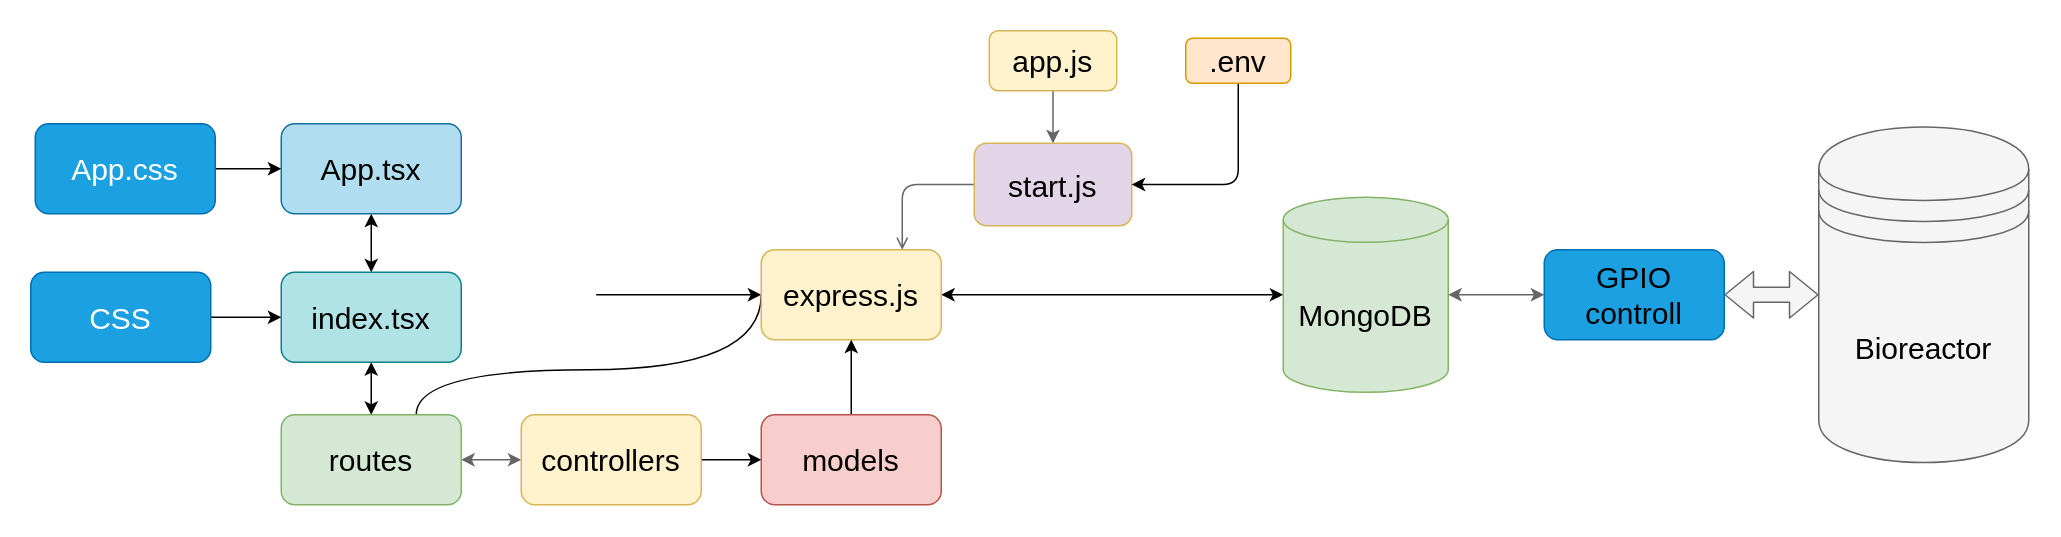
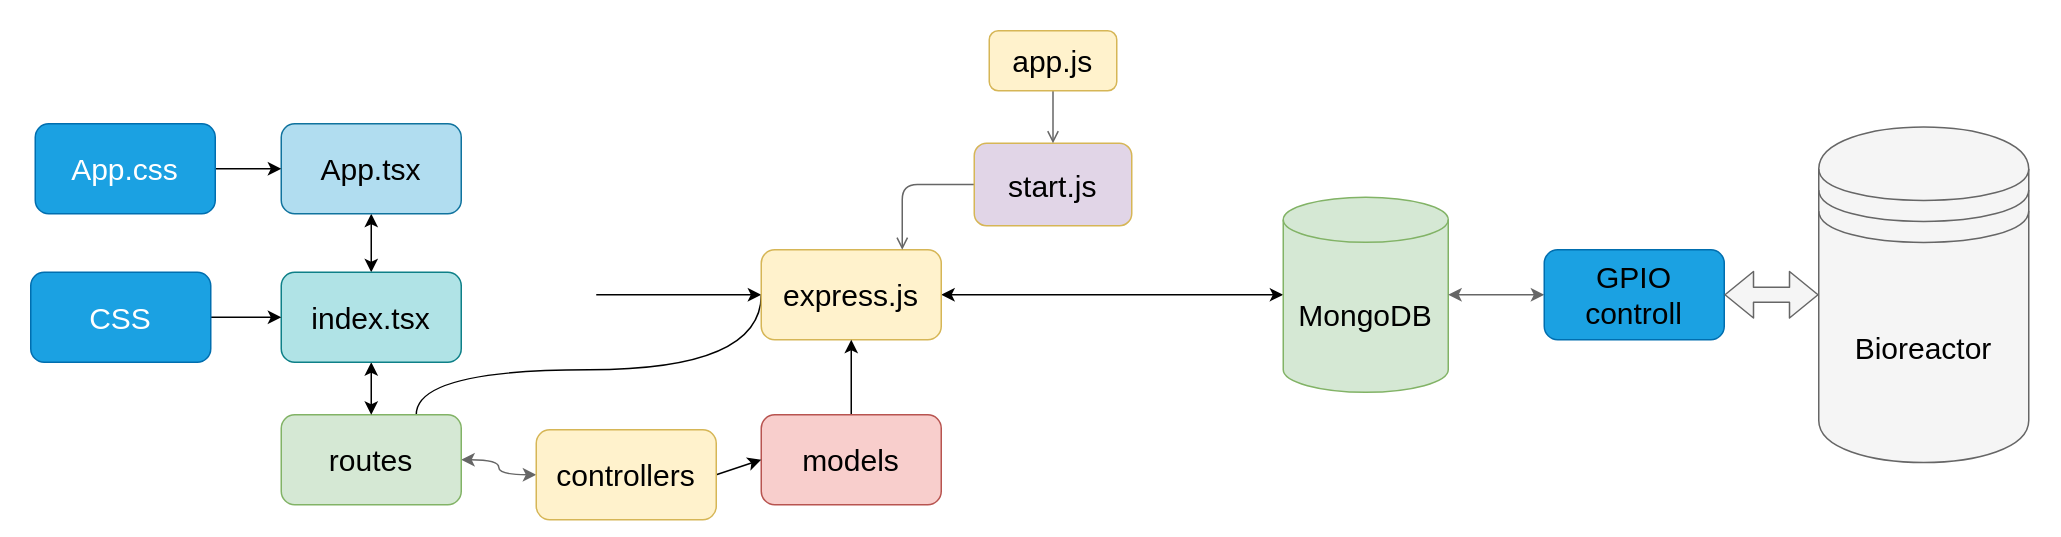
node ".env": removed
edge "app.js" -> "start.js": arrowhead classic -> open
edge ".env" -> "start.js": removed
node "controllers": moved (611, 460) -> (626, 475)
